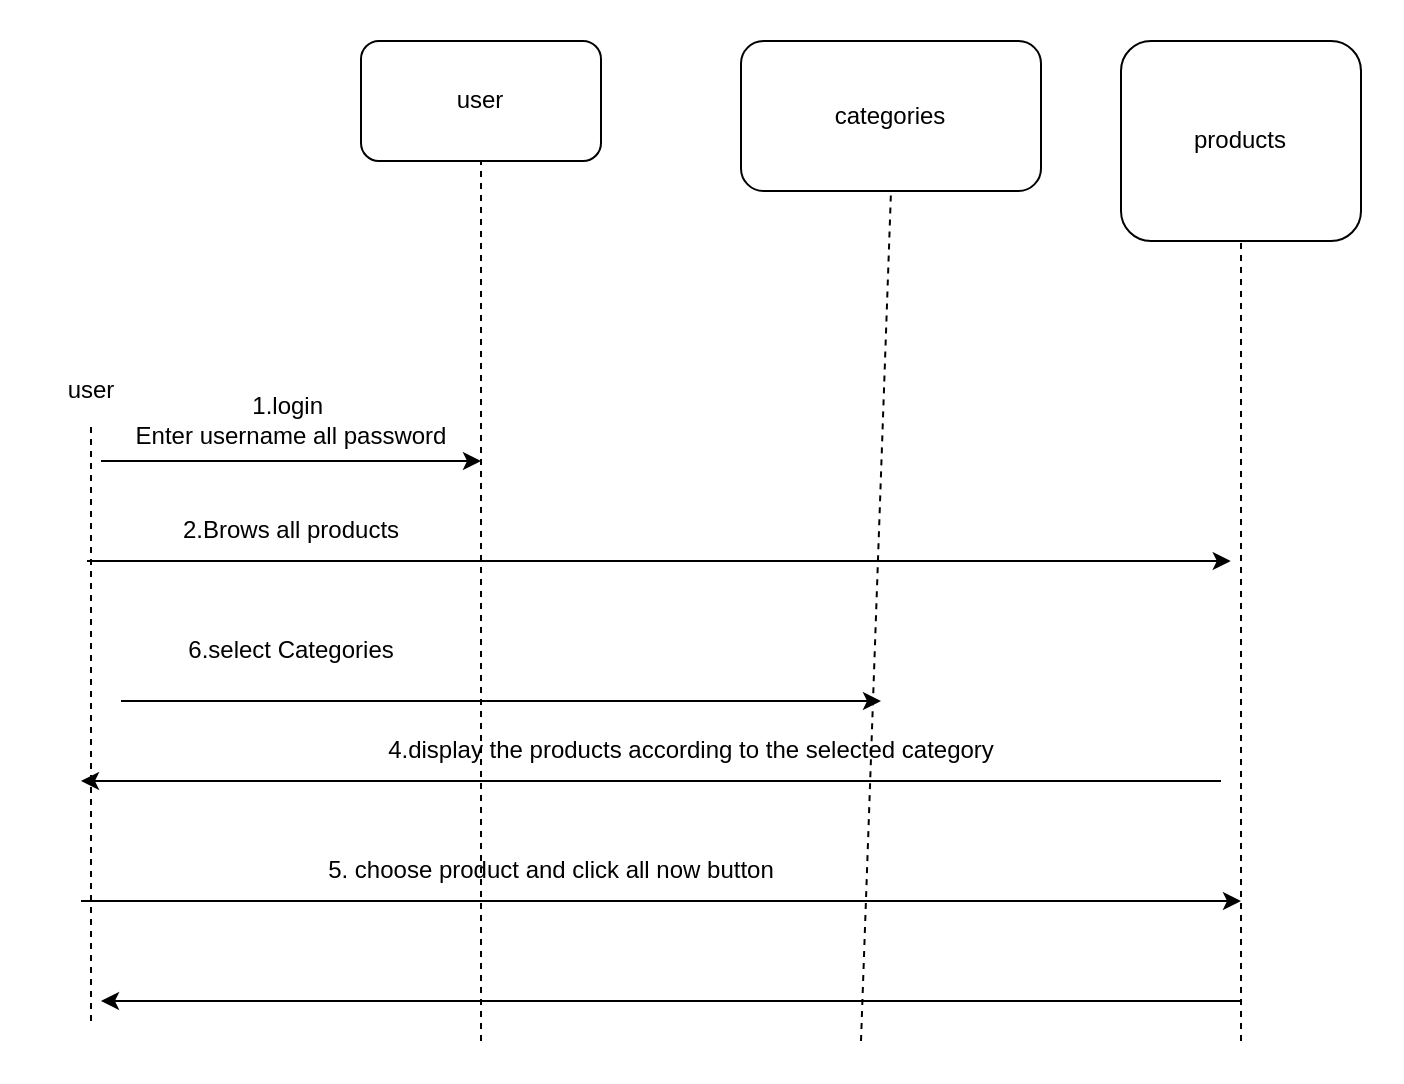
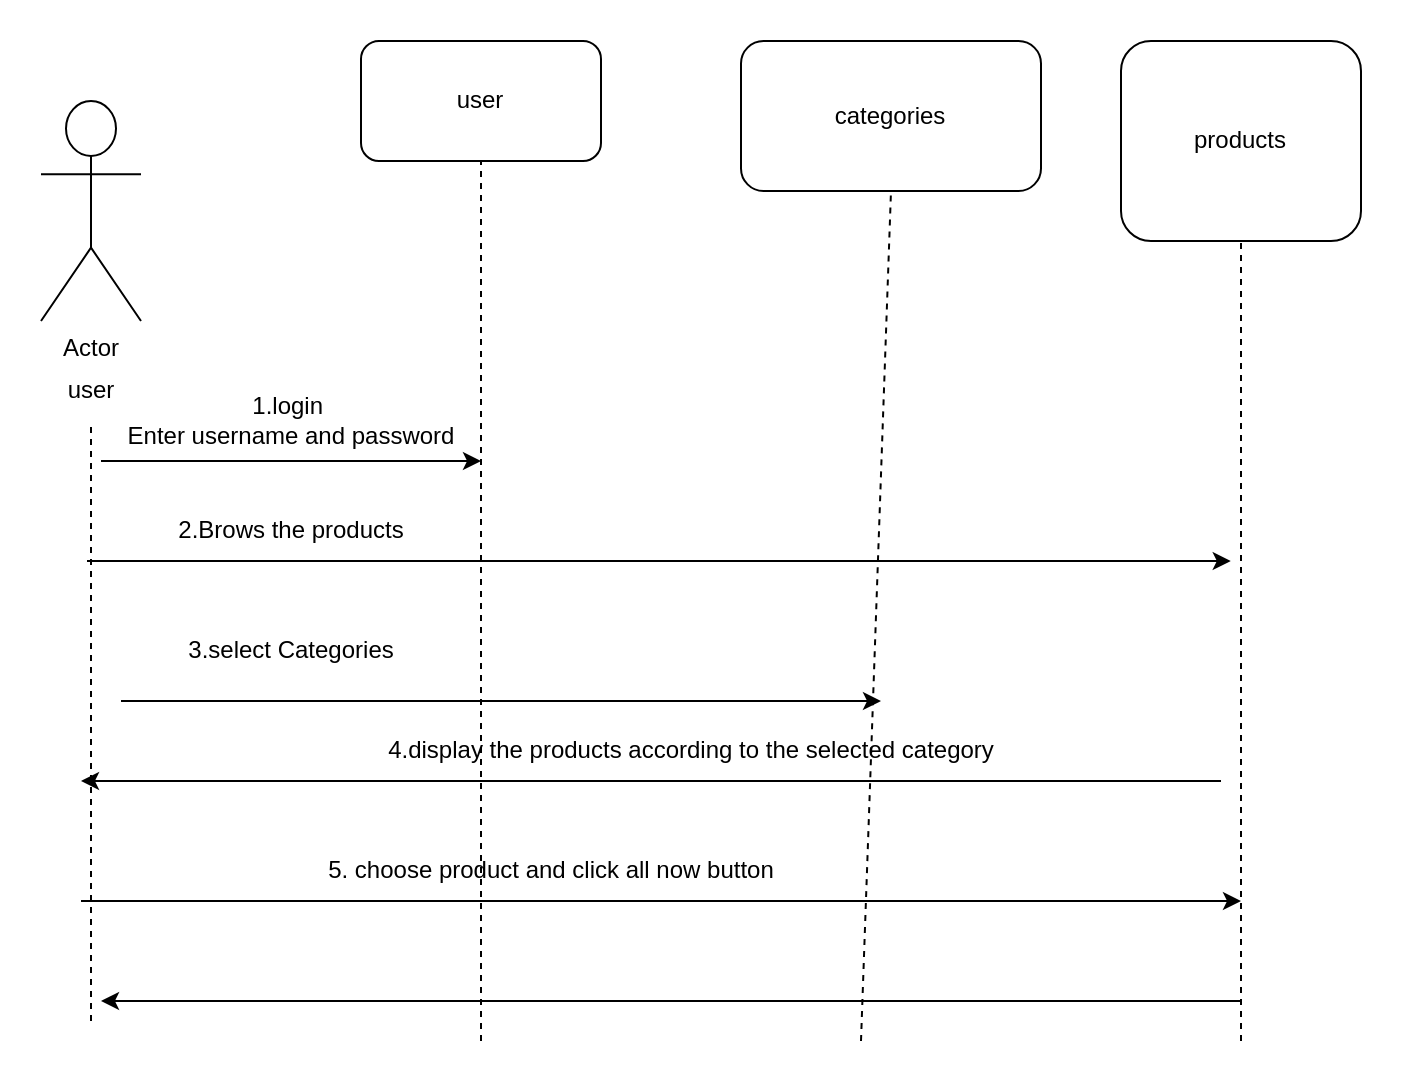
node "Actor": added
node "1.login Enter username all password": label "1.login Enter username all password" -> "1.login Enter username and password"
node "2.Brows all products": label "2.Brows all products" -> "2.Brows the products"
node "6.select Categories": label "6.select Categories" -> "3.select Categories"
